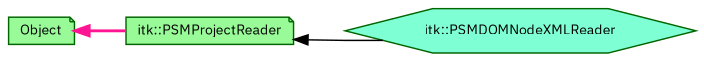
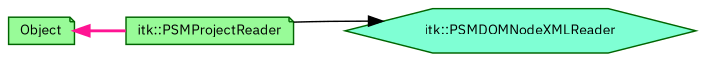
edge "itk::PSMDOMNodeXMLReader" -> "itk::PSMProjectReader": reversed
